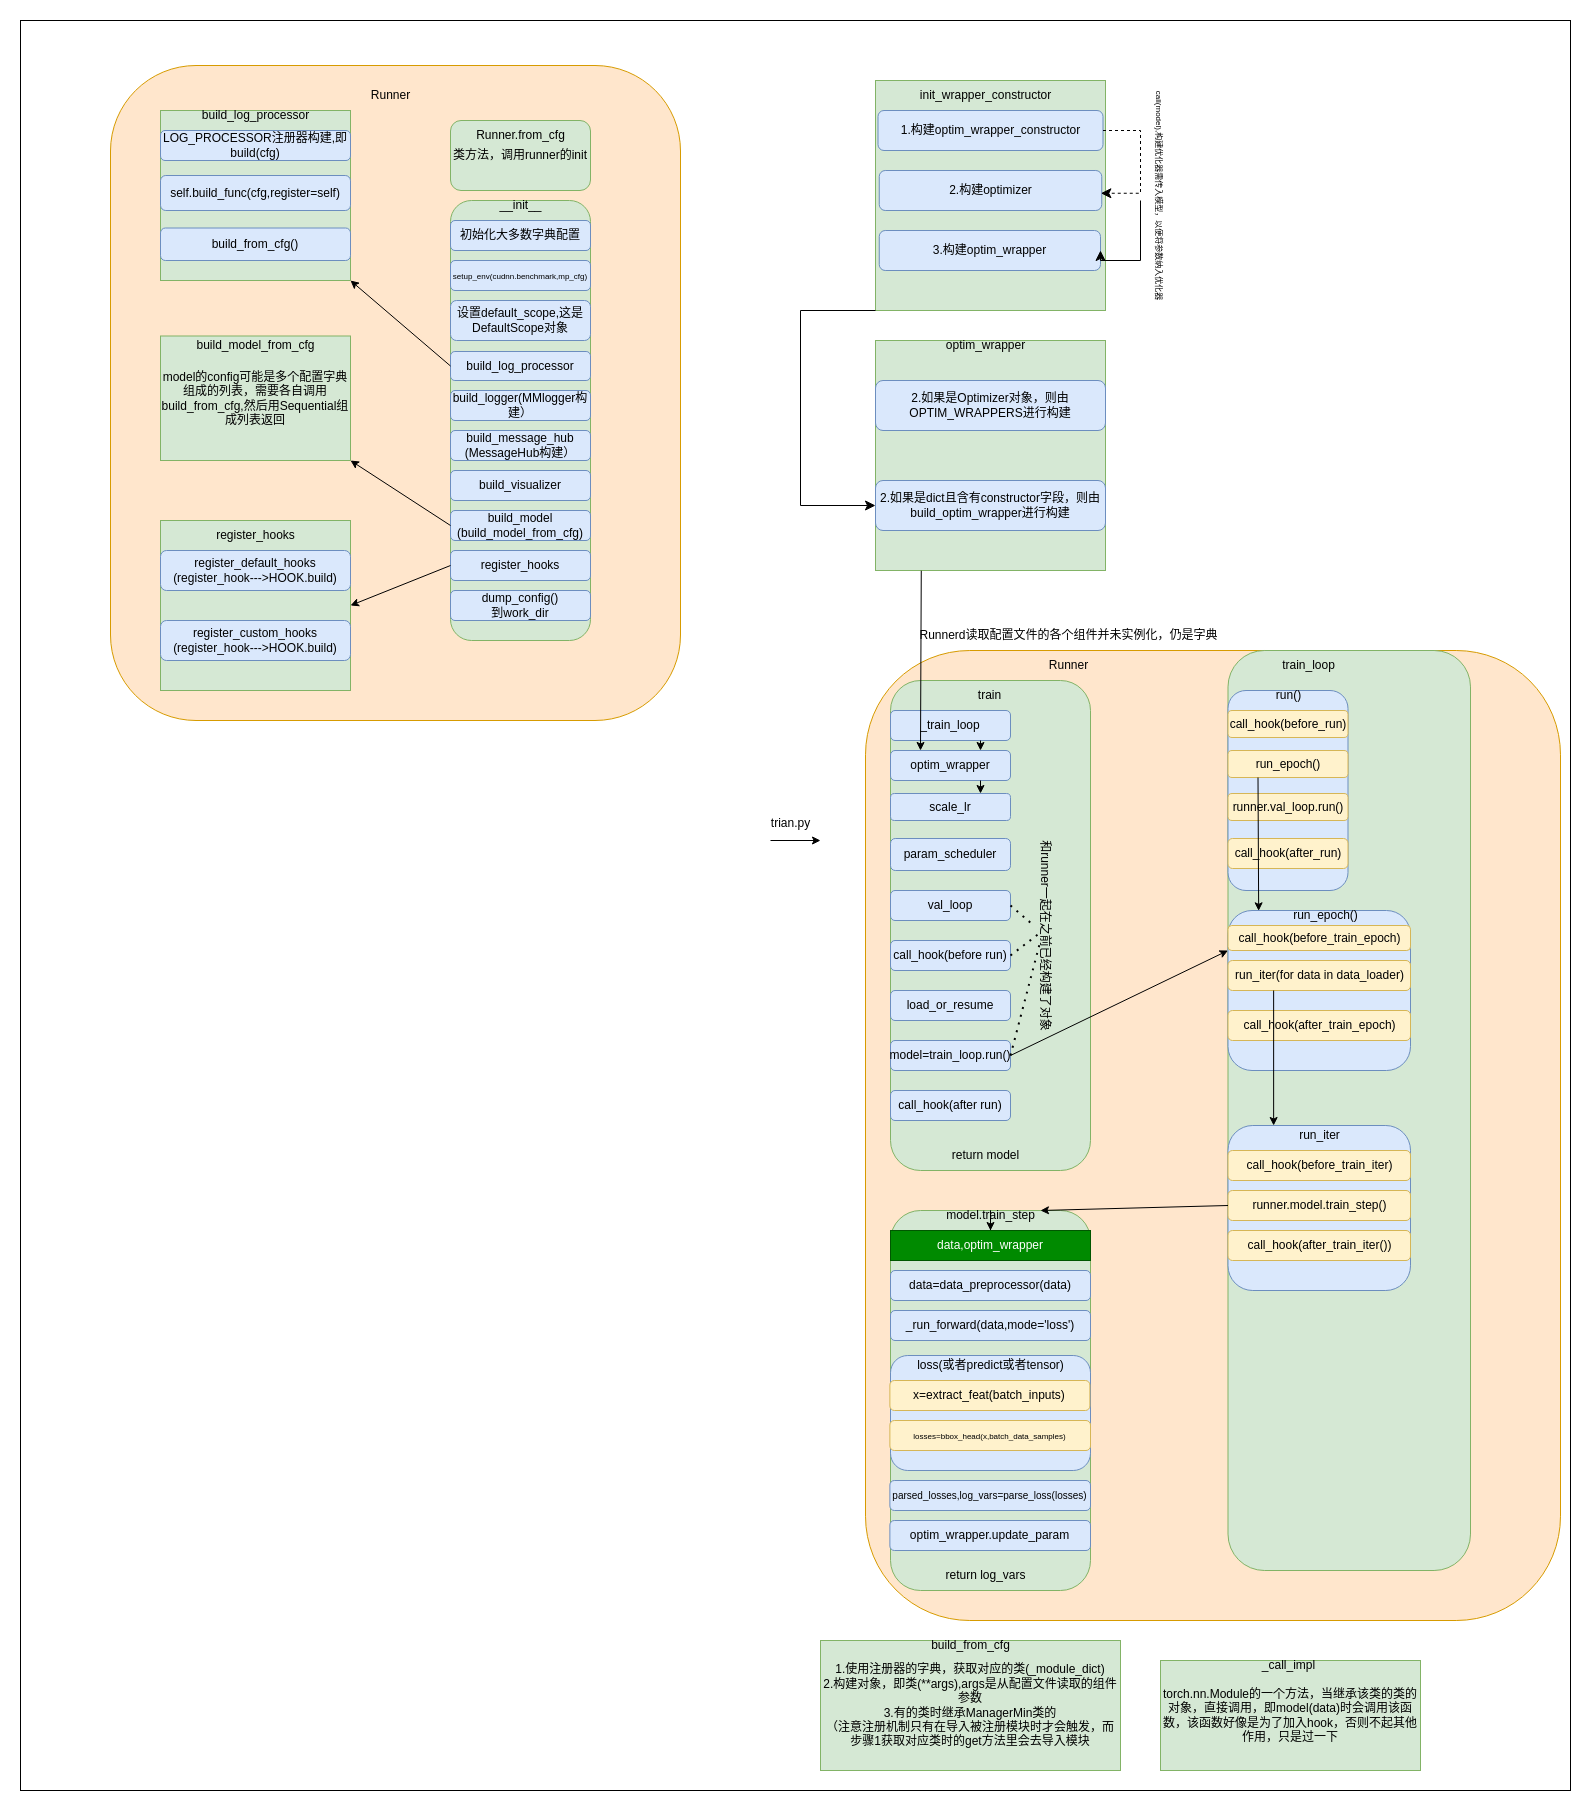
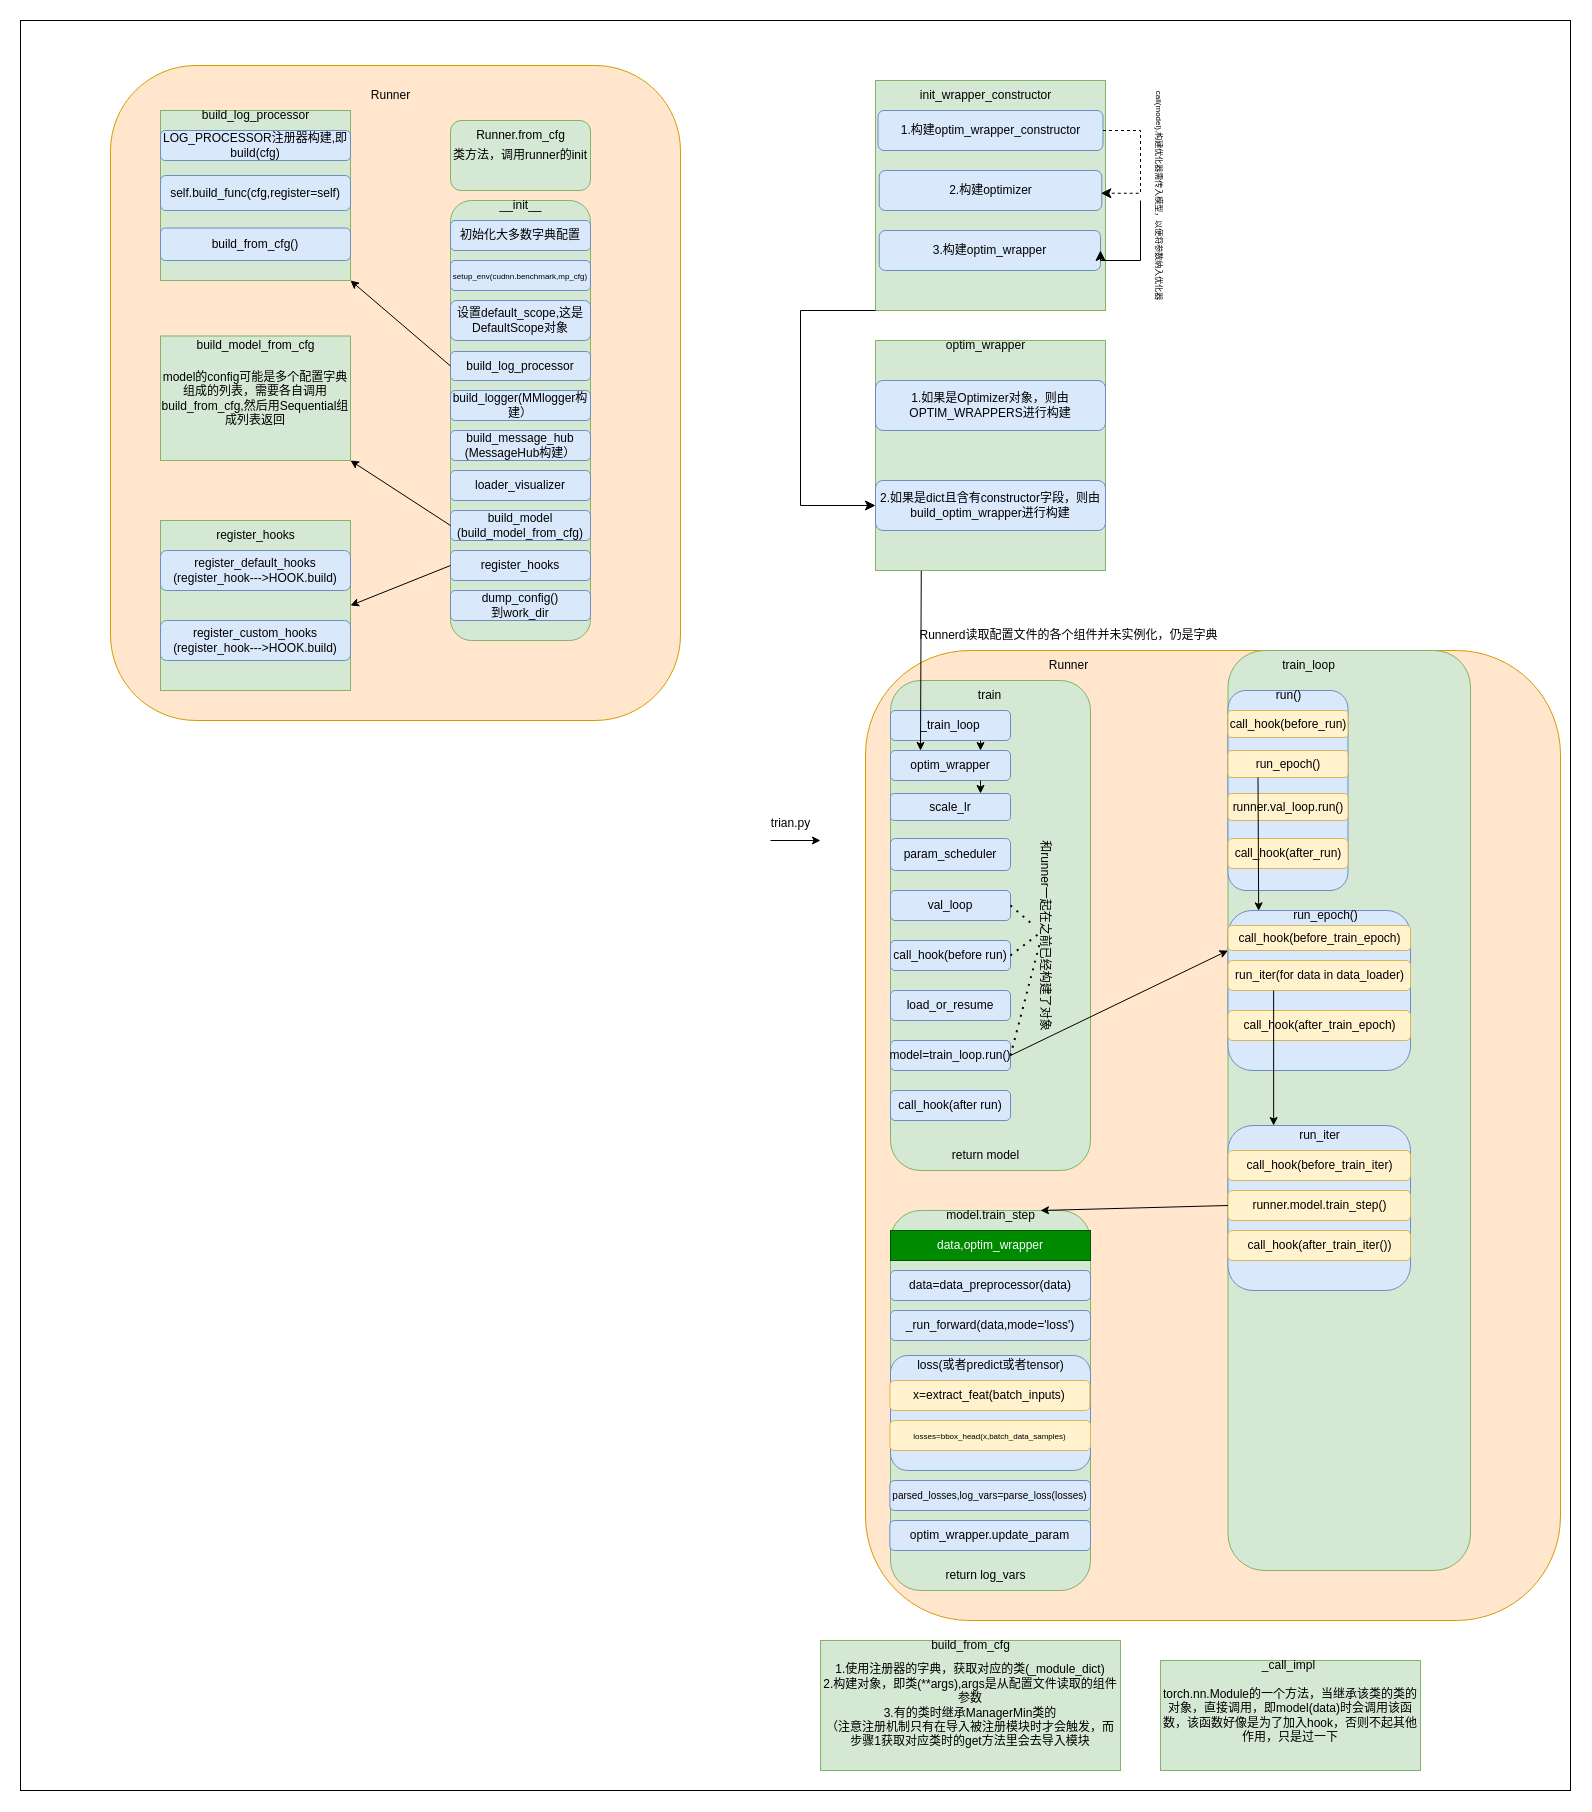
node "2.如果是Optimizer对象，则由OPTIM_WRAPPERS进行构建": label "2.如果是Optimizer对象，则由OPTIM_WRAPPERS进行构建" -> "1.如果是Optimizer对象，则由OPTIM_WRAPPERS进行构建"
node "build_visualizer": label "build_visualizer" -> "loader_visualizer"
edge "model.train_step" -> "data,optim_wrapper": removed
